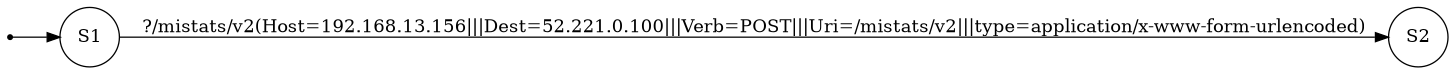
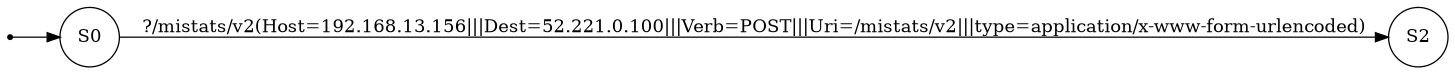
node "S1": label "S1" -> "S0"
